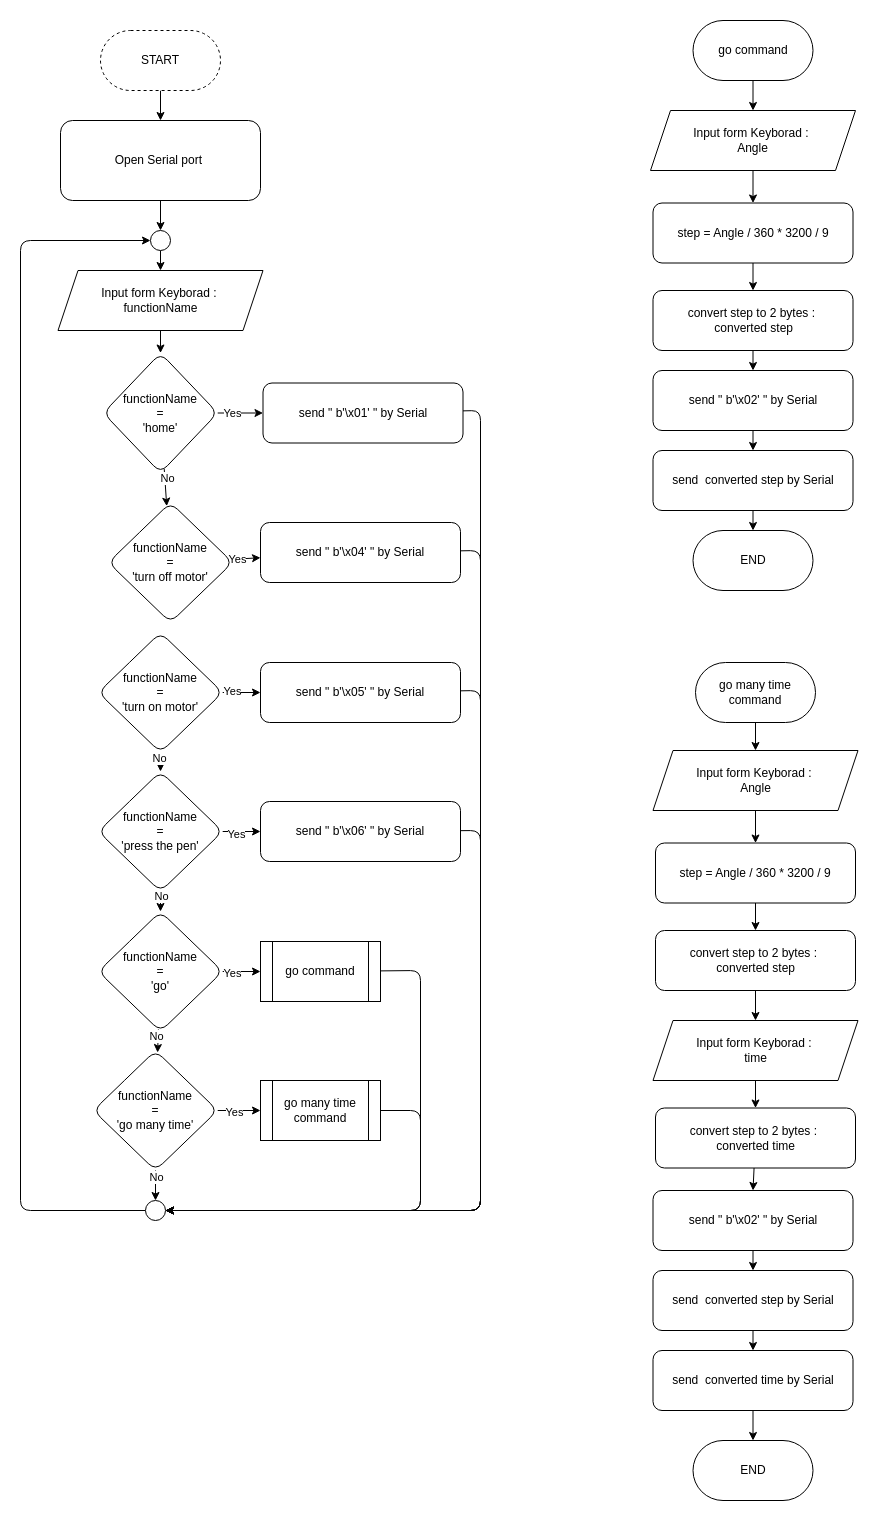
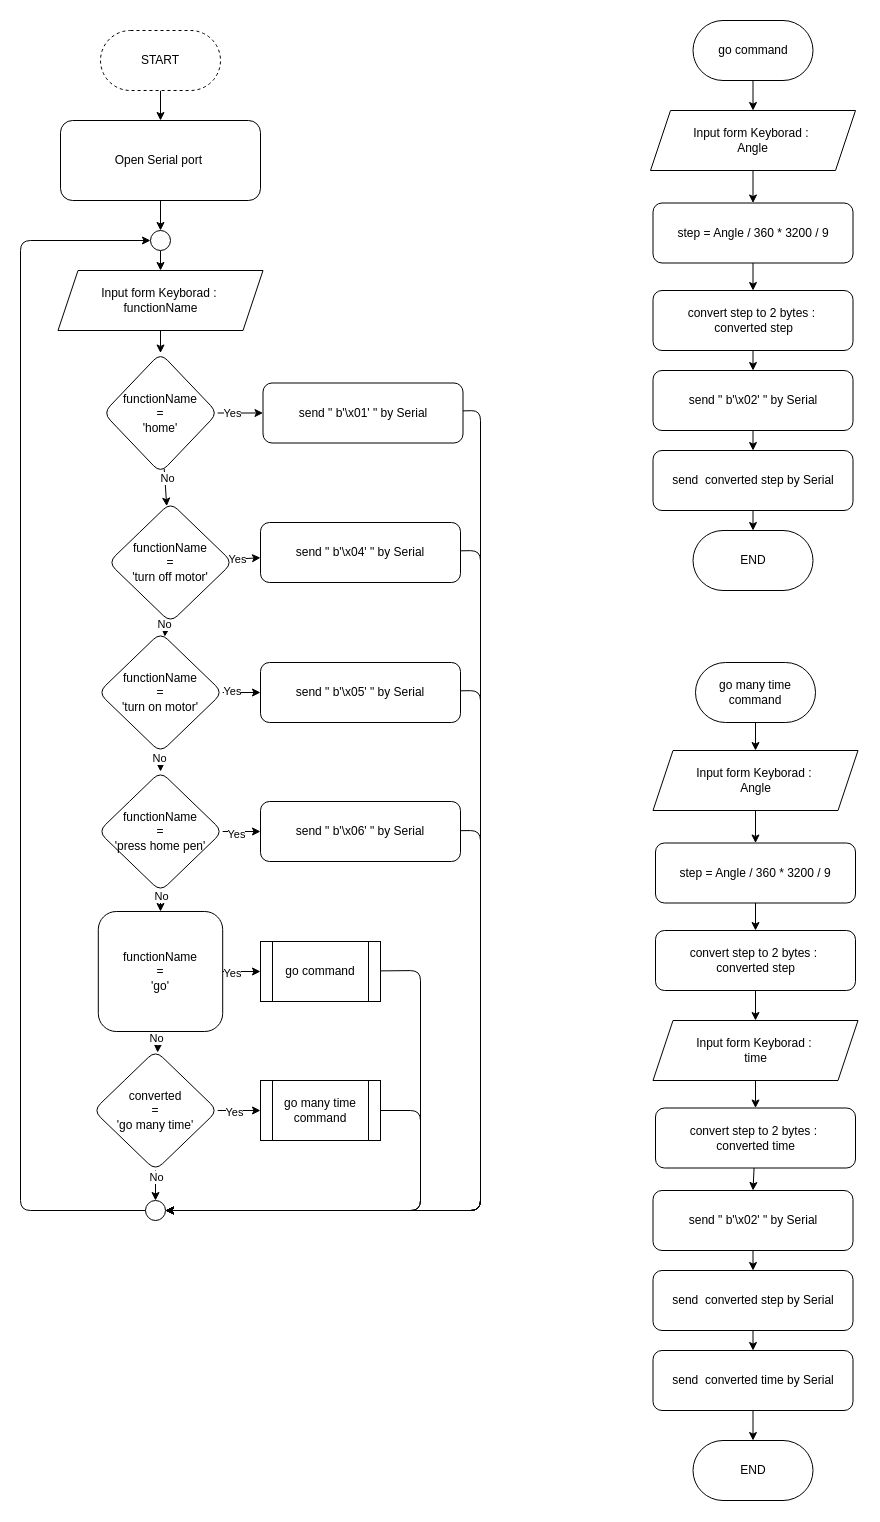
edge "functionName = 'turn off motor'" -> "functionName = 'turn on motor'": added, label "No"
node "functionName = 'press the pen'": label "functionName = 'press the pen'" -> "functionName = 'press home pen'"
node "functionName = 'go'": shape diamond -> rounded rectangle
node "functionName = 'go many time'": label "functionName = 'go many time'" -> "converted = 'go many time'"
